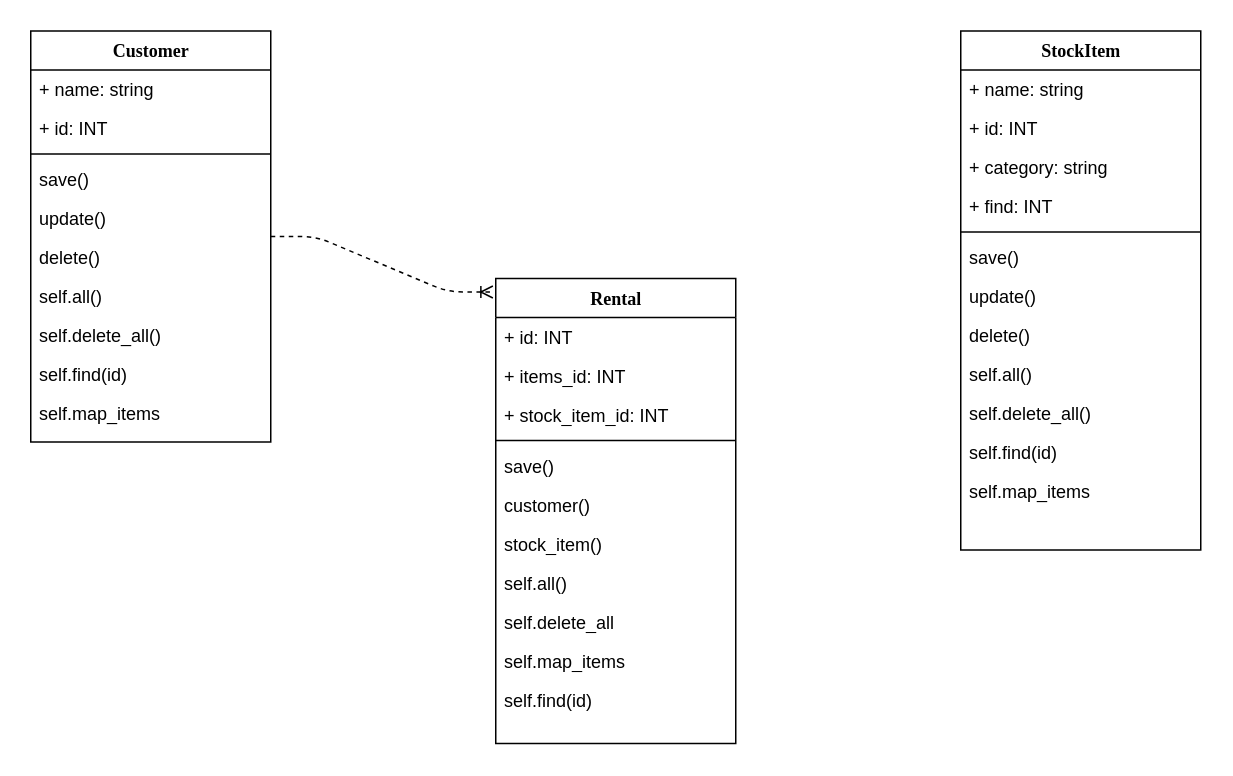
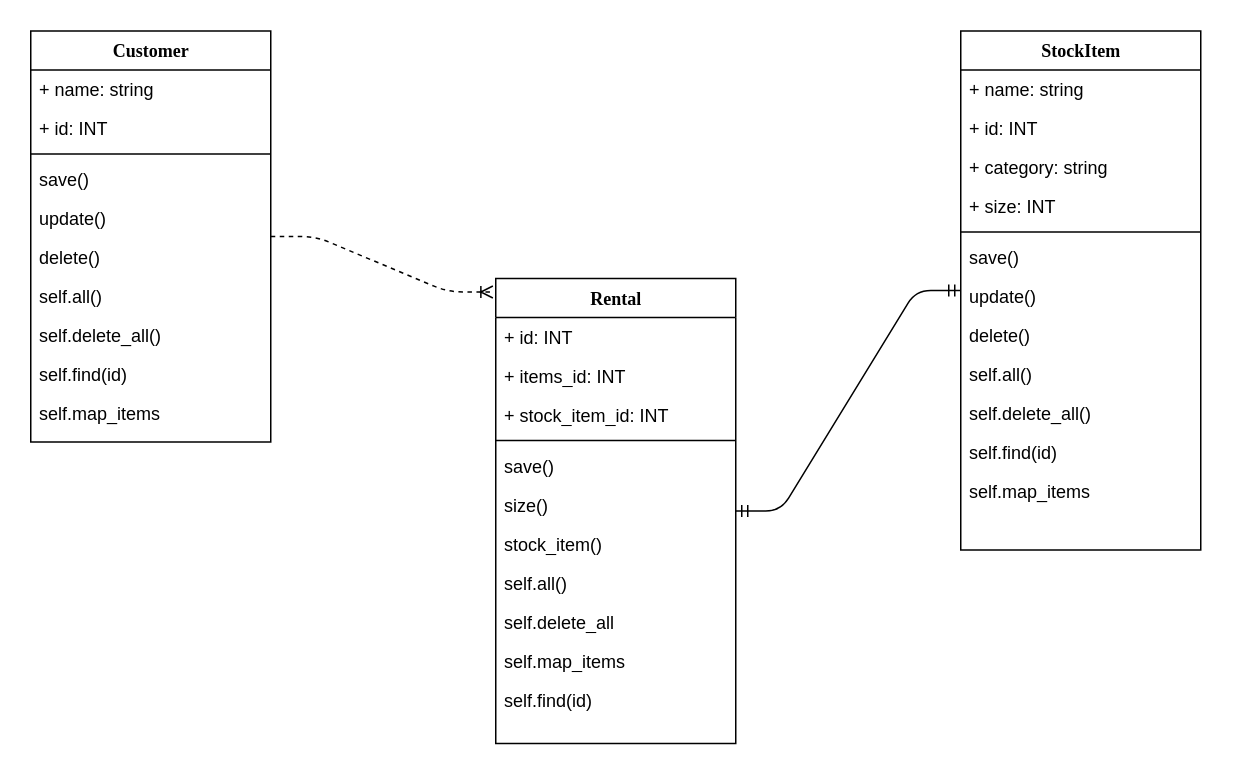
node "+ find: INT": label "+ find: INT" -> "+ size: INT"
edge "StockItem" -- "Rental": added
node "customer()": label "customer()" -> "size()"
